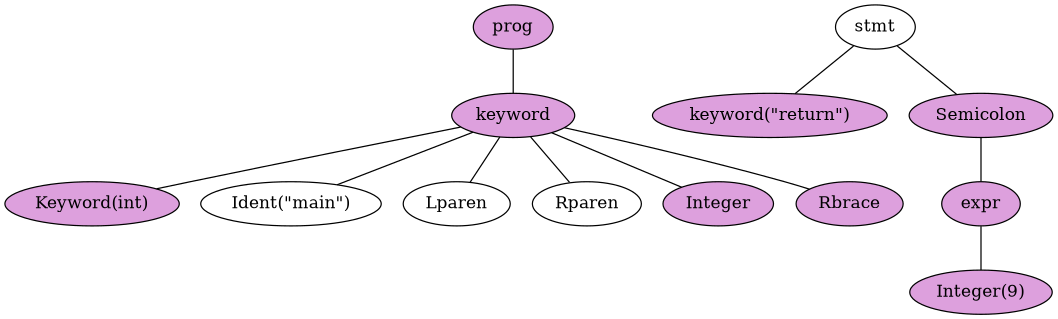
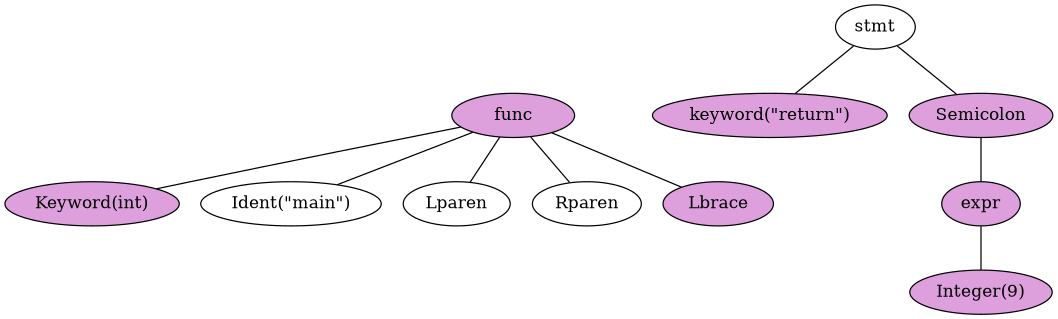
node "prog": removed
node "keyword": label "keyword" -> "func"
node "Integer": label "Integer" -> "Lbrace"
node "Rbrace": removed
